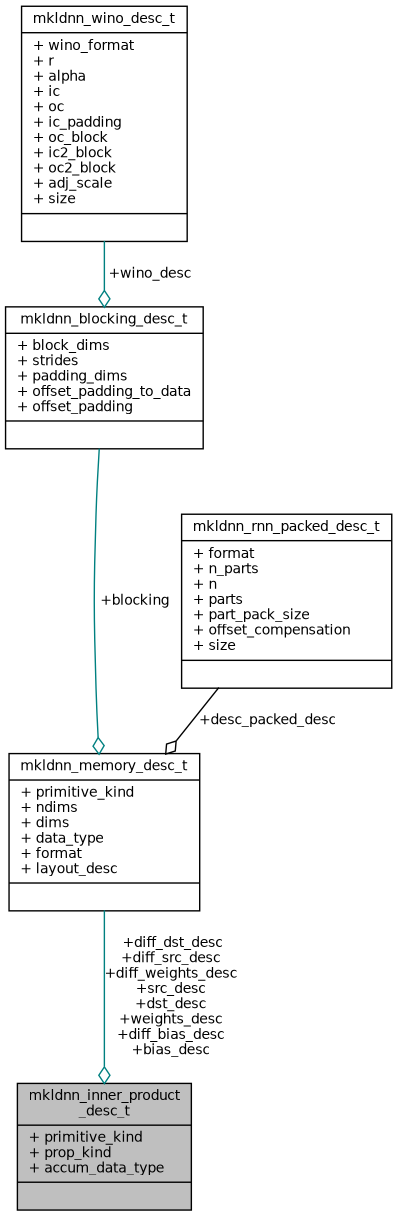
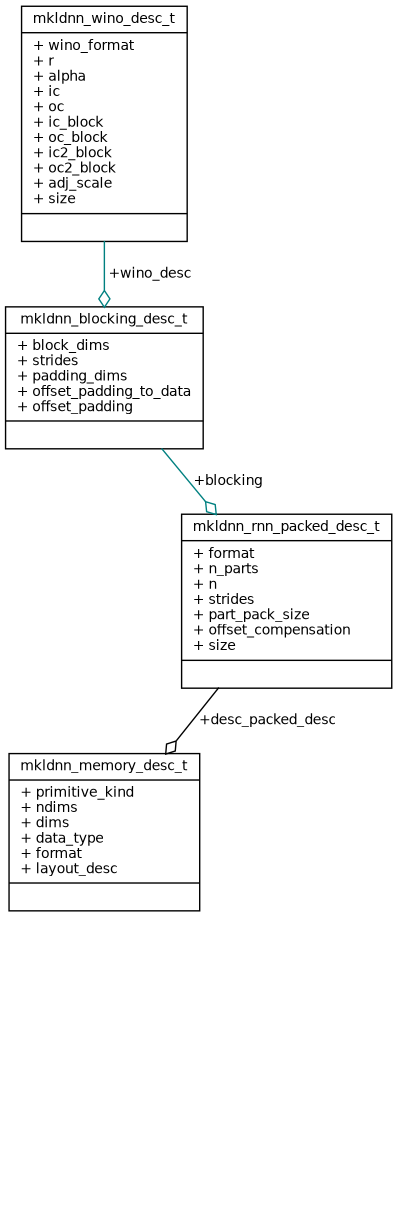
node "mkldnn_wino_desc_t": text "+ ic_padding" -> "+ ic_block"
edge "mkldnn_blocking_desc_t" -> "mkldnn_memory_desc_t": now "mkldnn_blocking_desc_t" -> "mkldnn_rnn_packed_desc_t"
node "mkldnn_rnn_packed_desc_t": text "+ parts" -> "+ strides"
node "mkldnn_inner_product": removed
